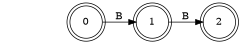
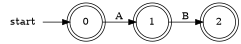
edge "0" -> "1": label "B" -> "A"
node "start": added
